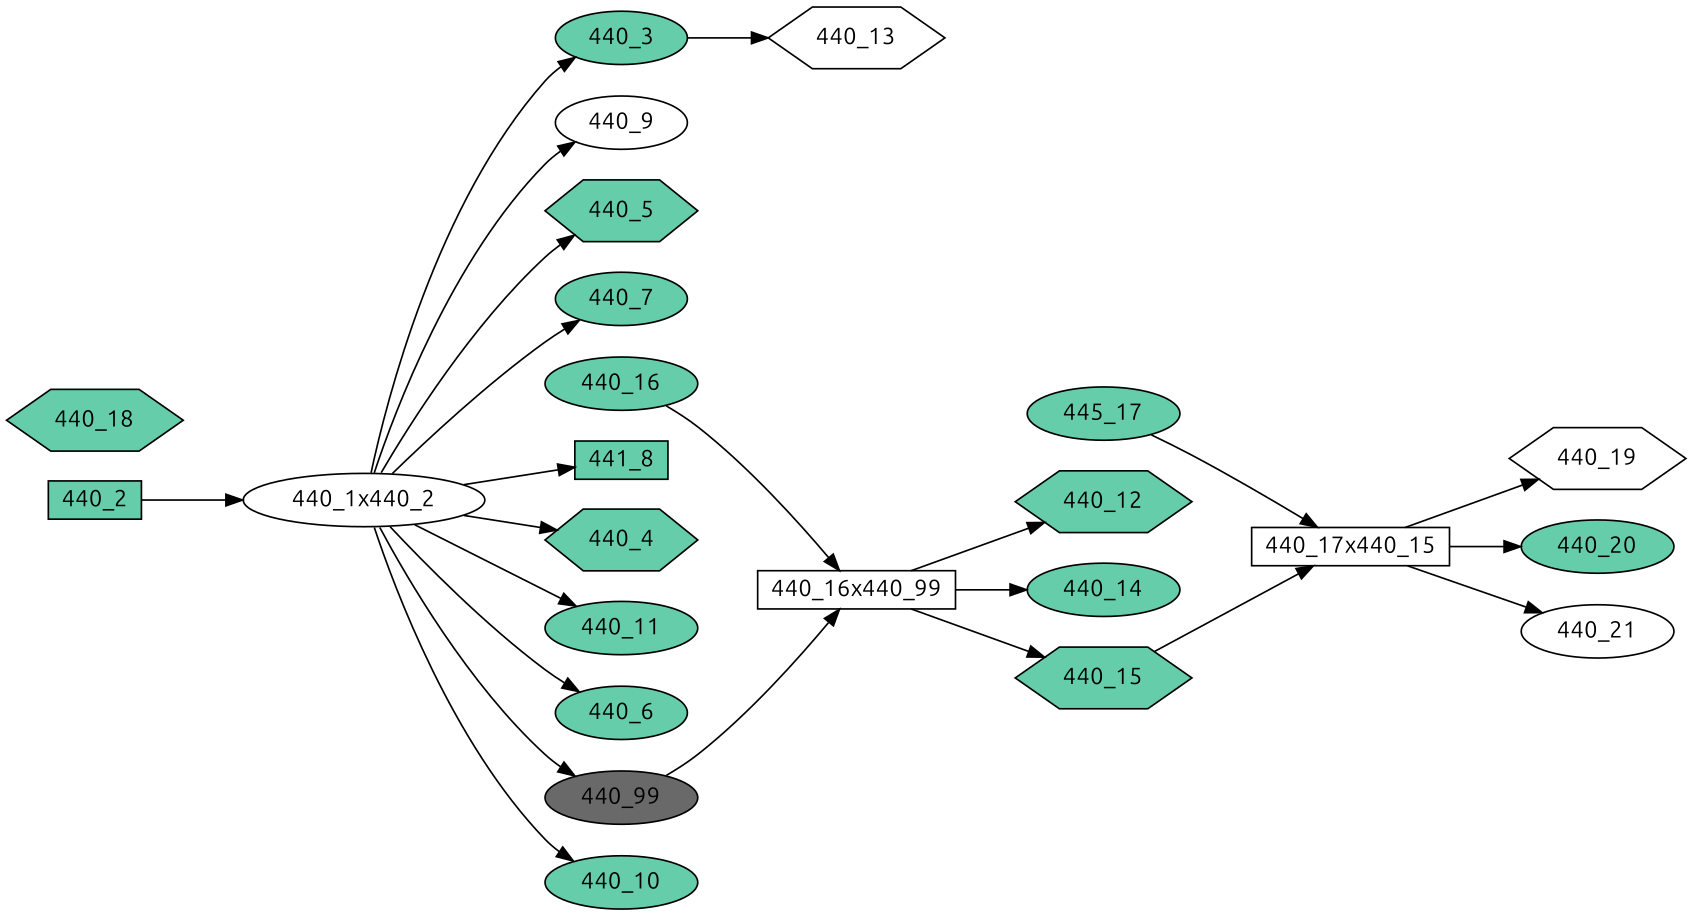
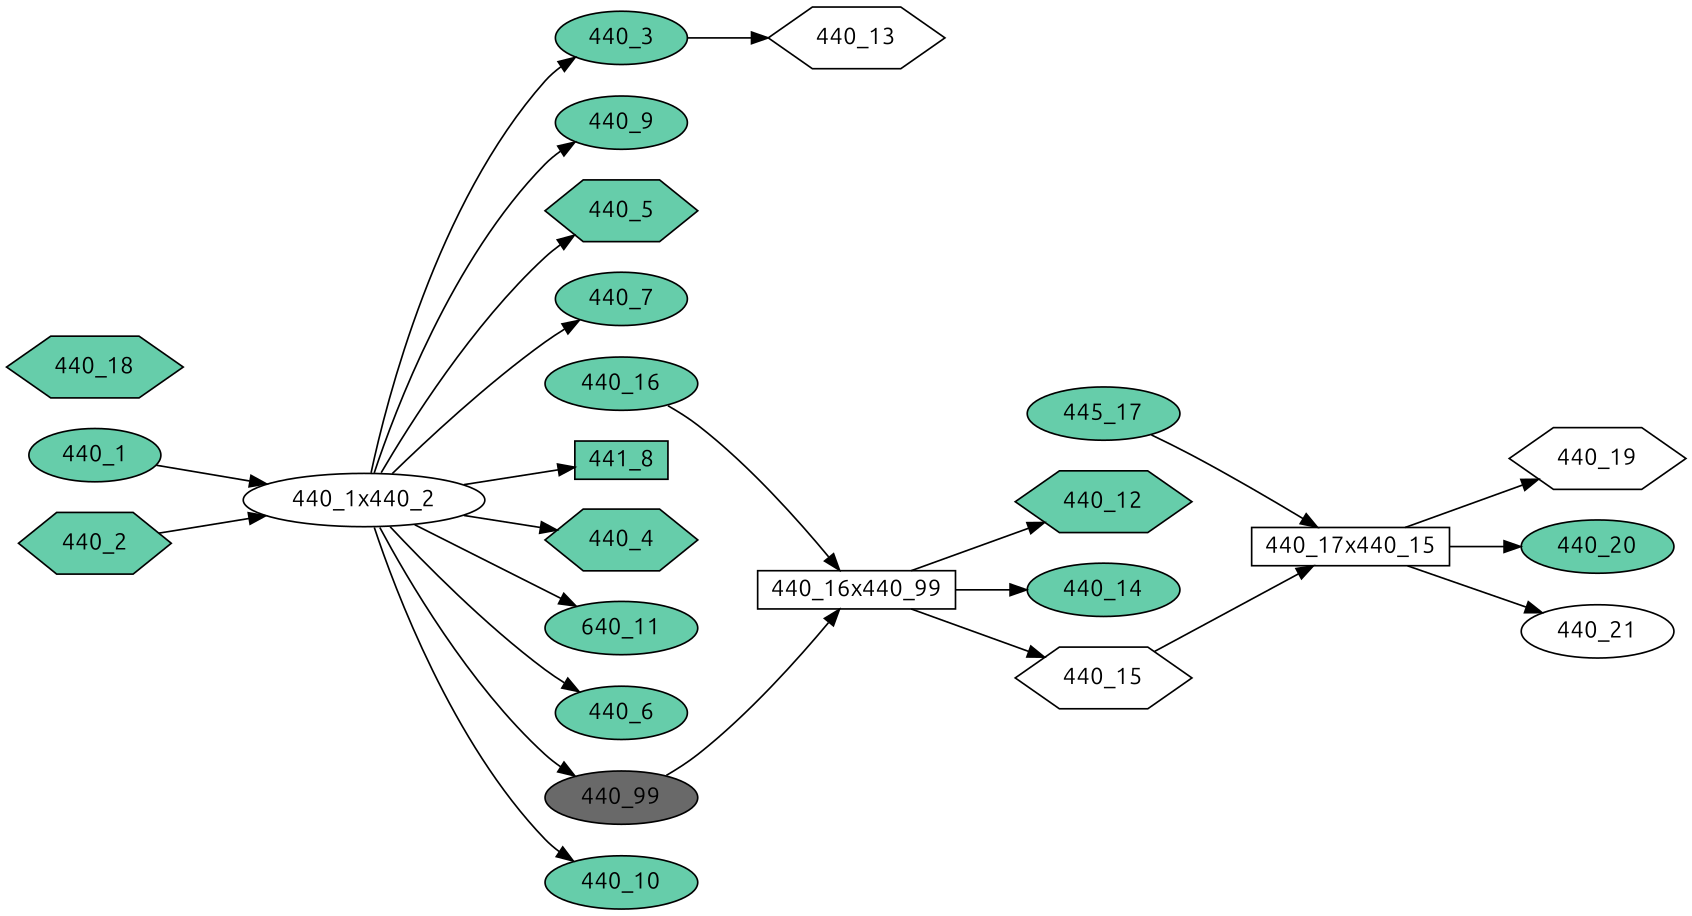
node "440_9": fillcolor white -> aquamarine3
node "440_1": added
node "440_2": shape box -> hexagon
node "440_11": label "440_11" -> "640_11"
node "440_15": fillcolor aquamarine3 -> white
